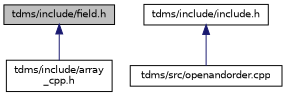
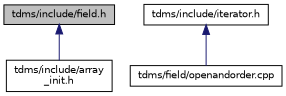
node "tdms/include/include.h": label "tdms/include/include.h" -> "tdms/include/iterator.h"
node "tdms/include/array _cpp.h": label "tdms/include/array _cpp.h" -> "tdms/include/array _init.h"
node "tdms/src/openandorder.cpp": label "tdms/src/openandorder.cpp" -> "tdms/field/openandorder.cpp"
